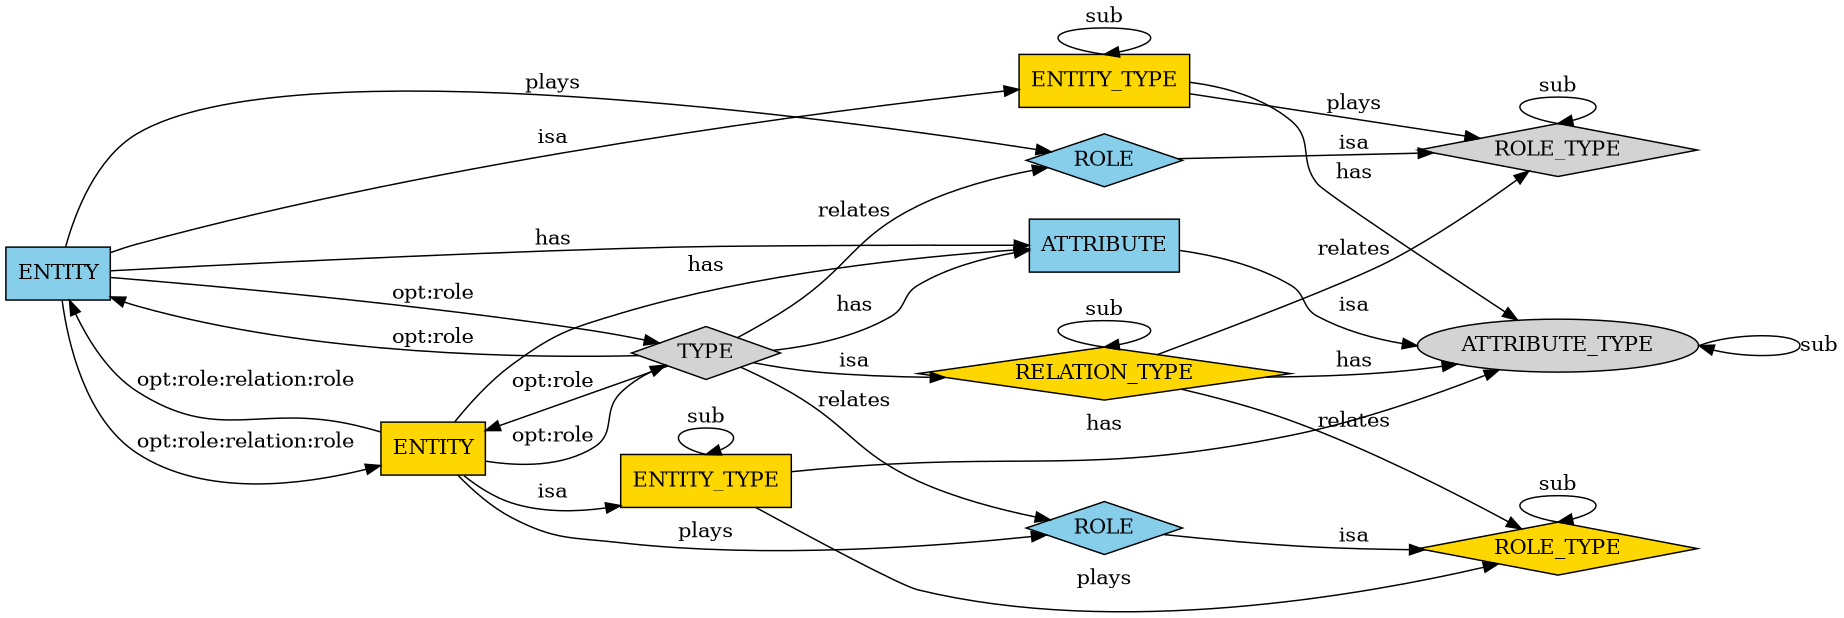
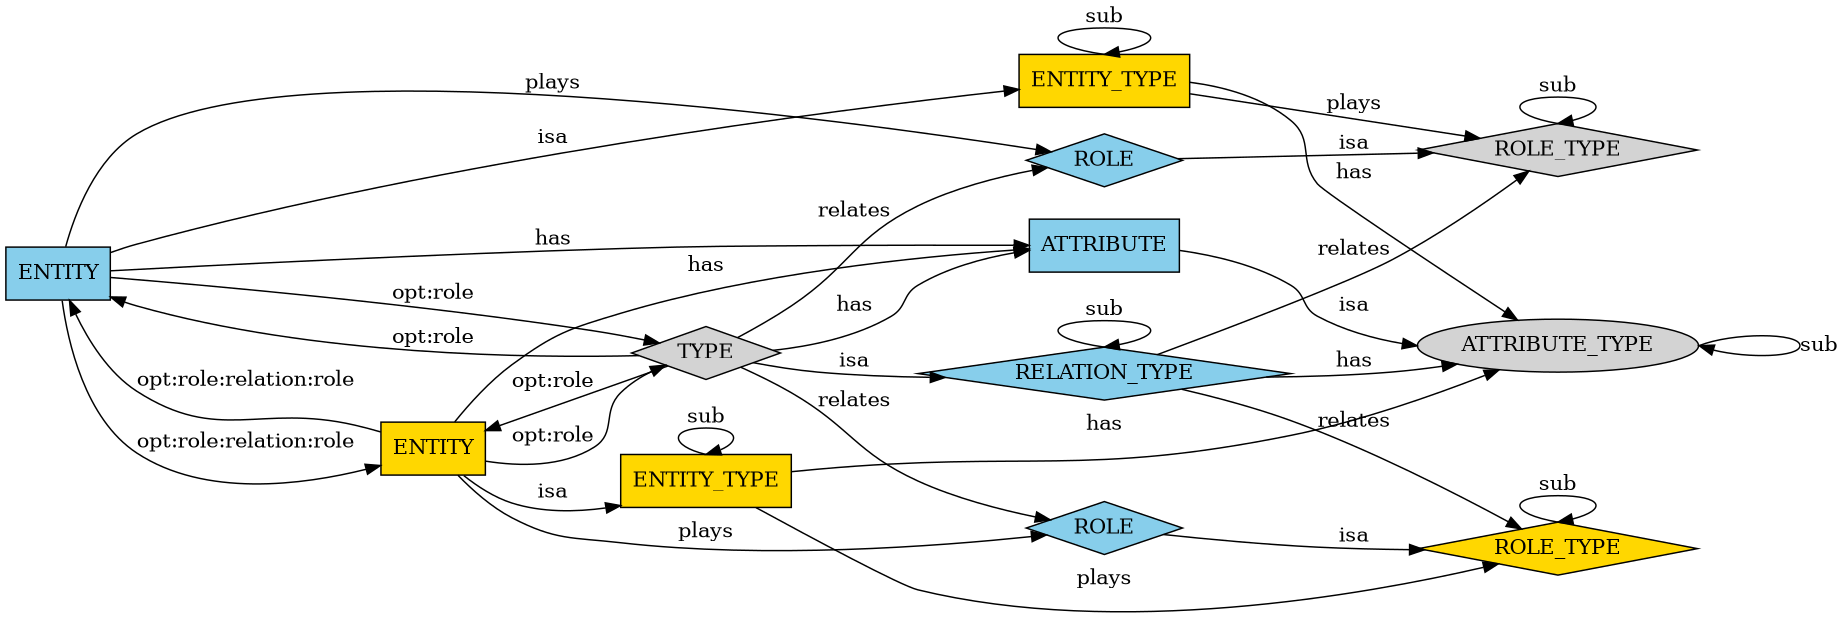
node "RELATION_TYPE": fillcolor gold -> skyblue
